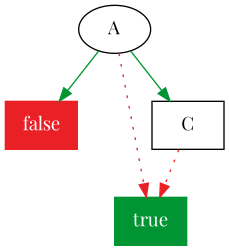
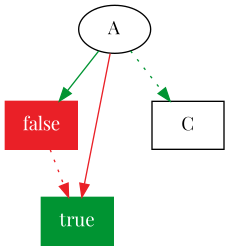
edge "A" -> "C": style solid -> dotted
edge "A" -> "true": style dotted -> solid
edge "C" -> "true": now "false" -> "true"
